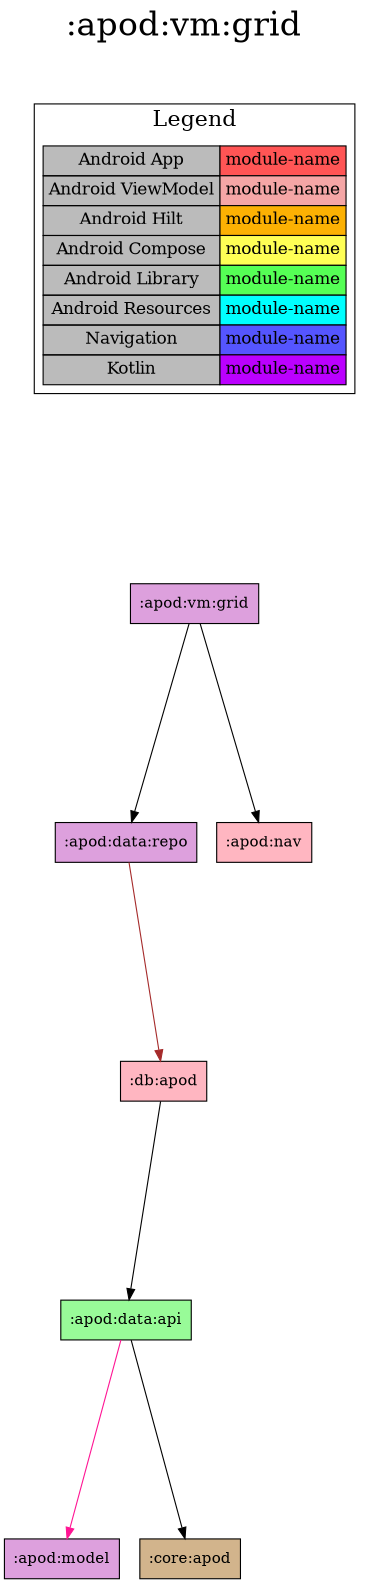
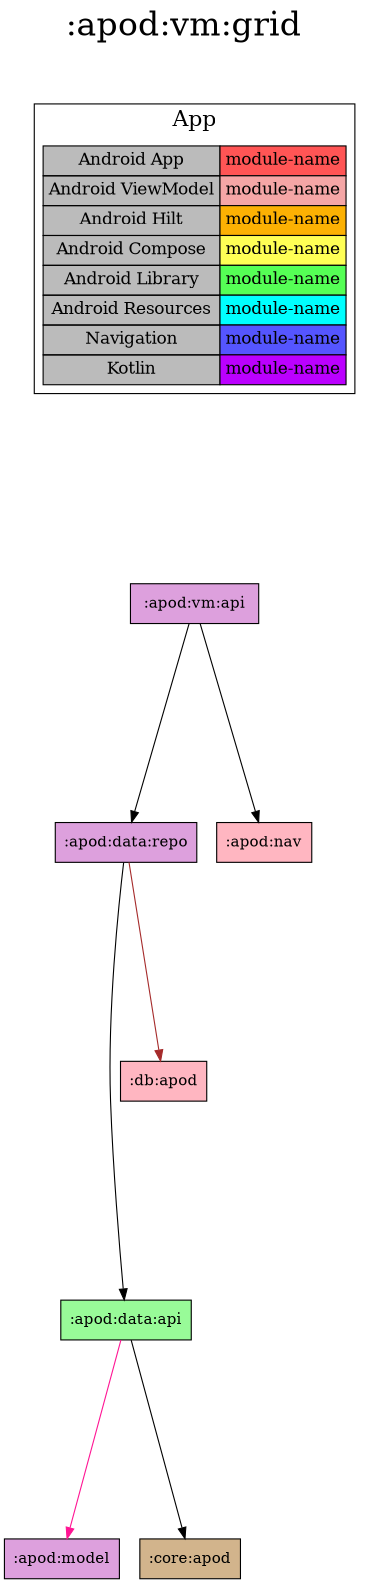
cluster "Legend": label "Legend" -> "App"
node ":apod:vm:grid": label ":apod:vm:grid" -> ":apod:vm:api"
edge ":db:apod" -> ":apod:data:api": now ":apod:data:repo" -> ":apod:data:api"
